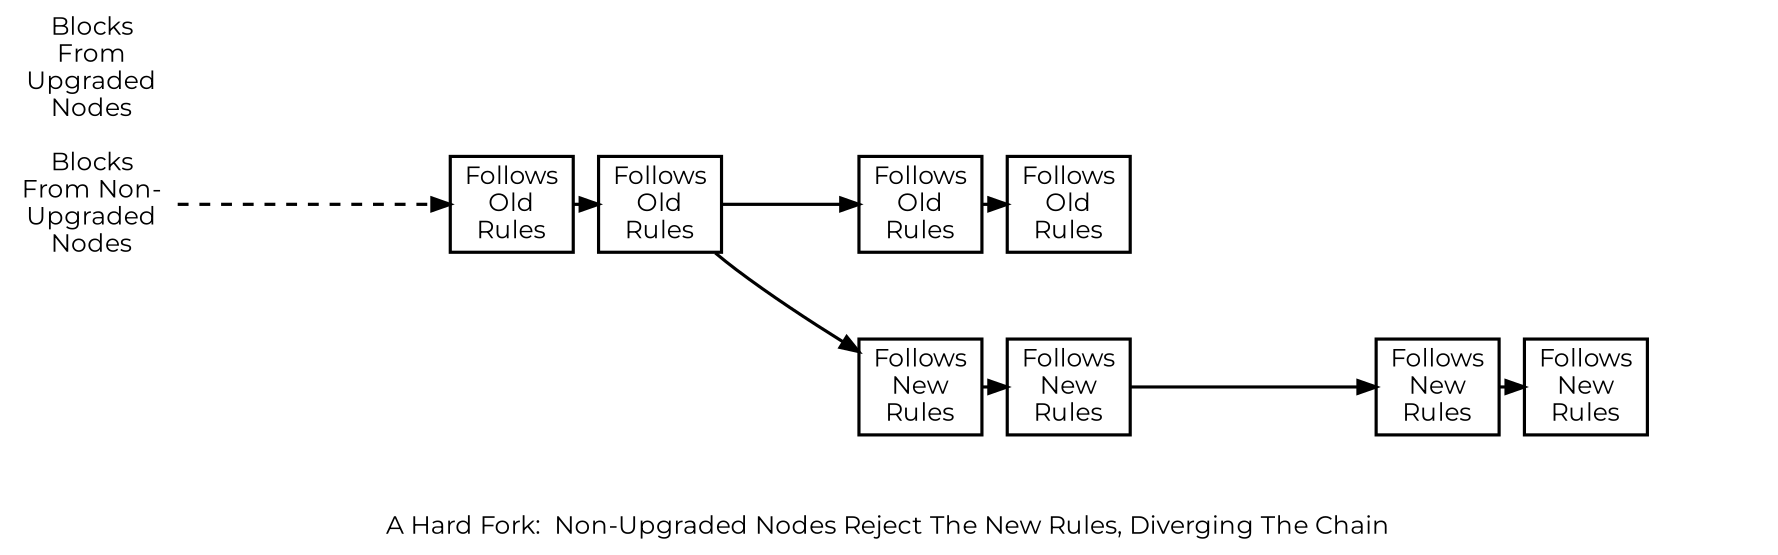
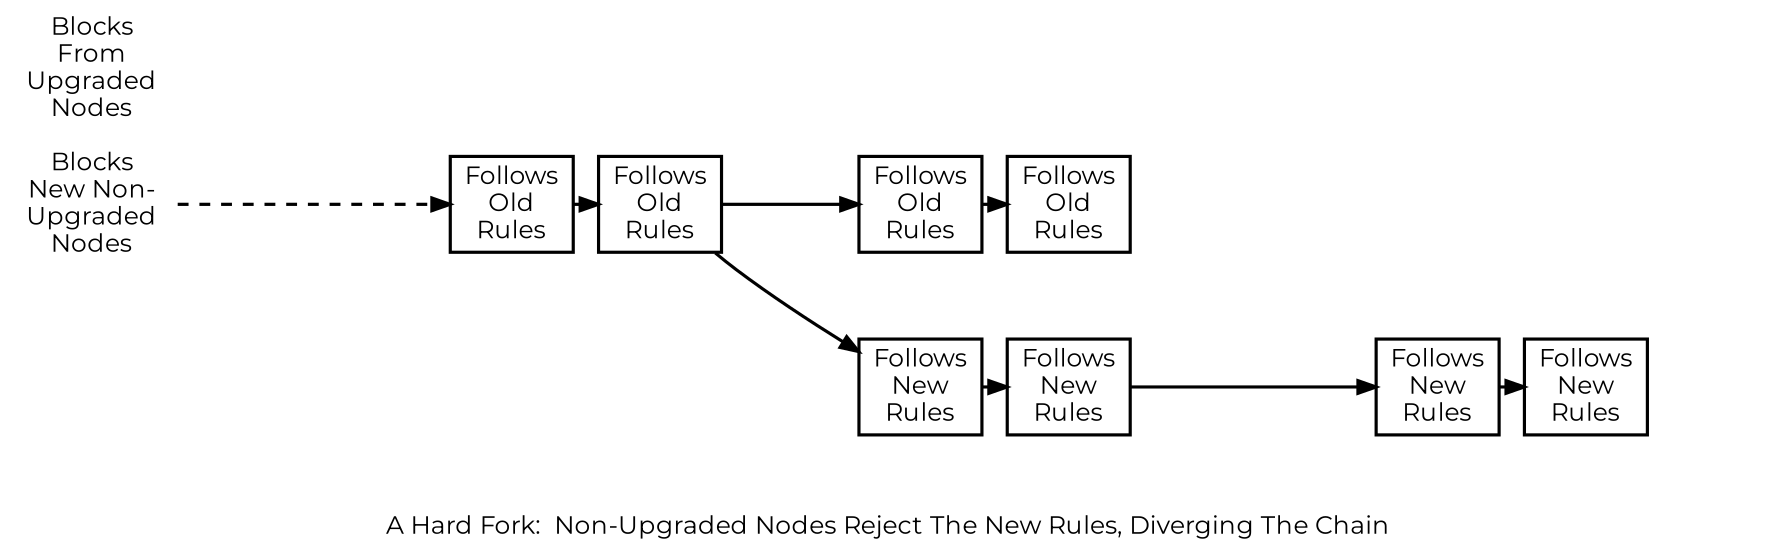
node "Blocks From Non- Upgraded Nodes": label "Blocks From Non- Upgraded Nodes" -> "Blocks New Non- Upgraded Nodes"
